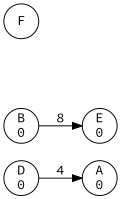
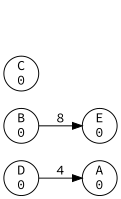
node "F": removed
node "C 0": added
